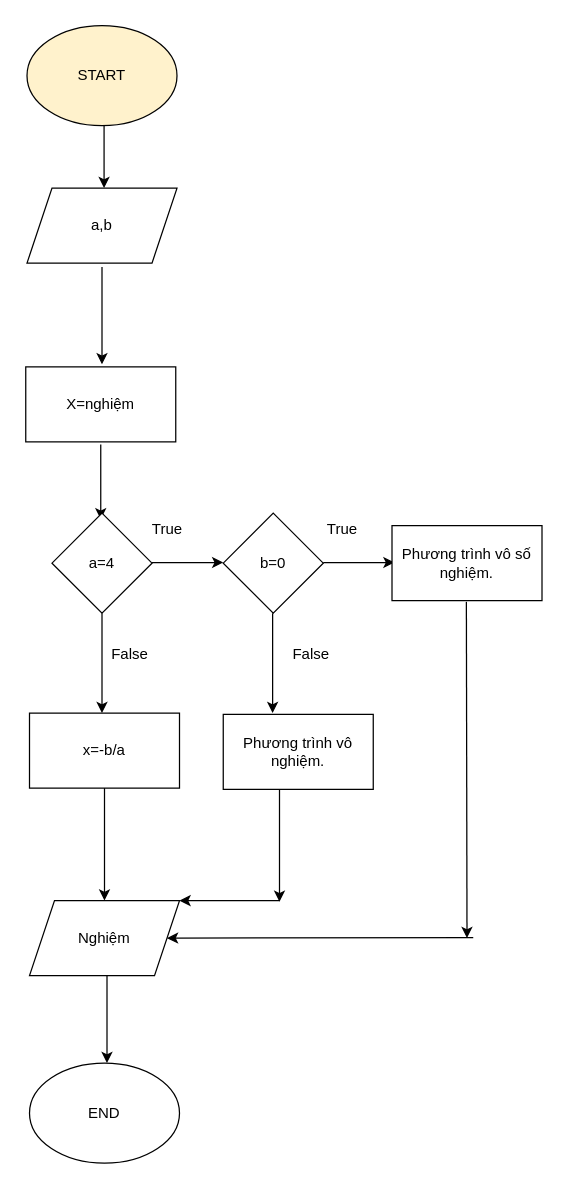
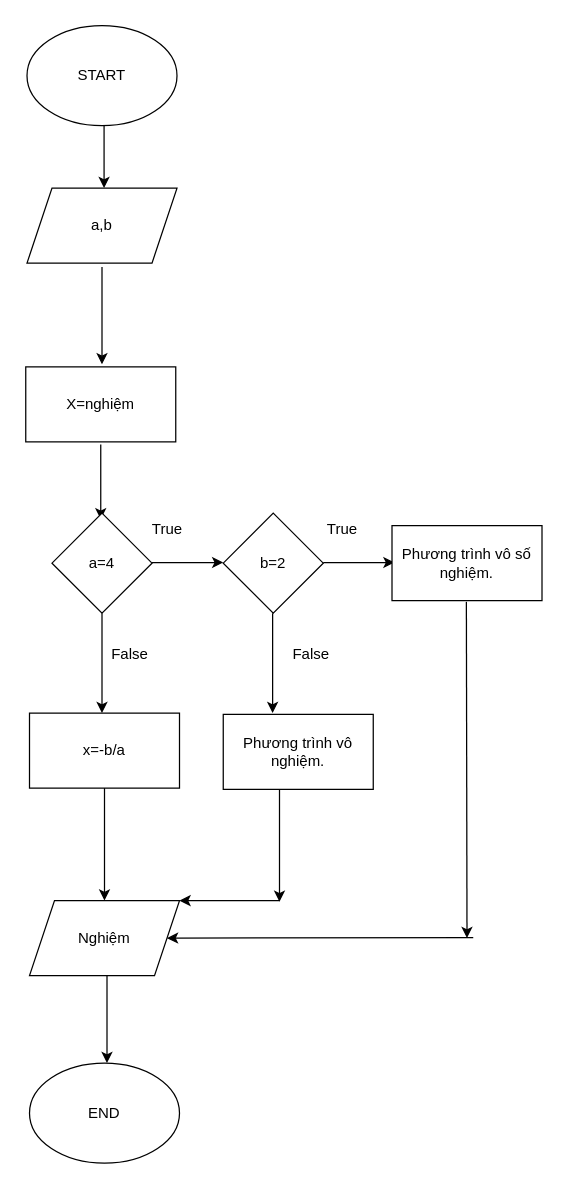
node "START": fillcolor #fff2cc -> #ffffff
node "b=0": label "b=0" -> "b=2"
